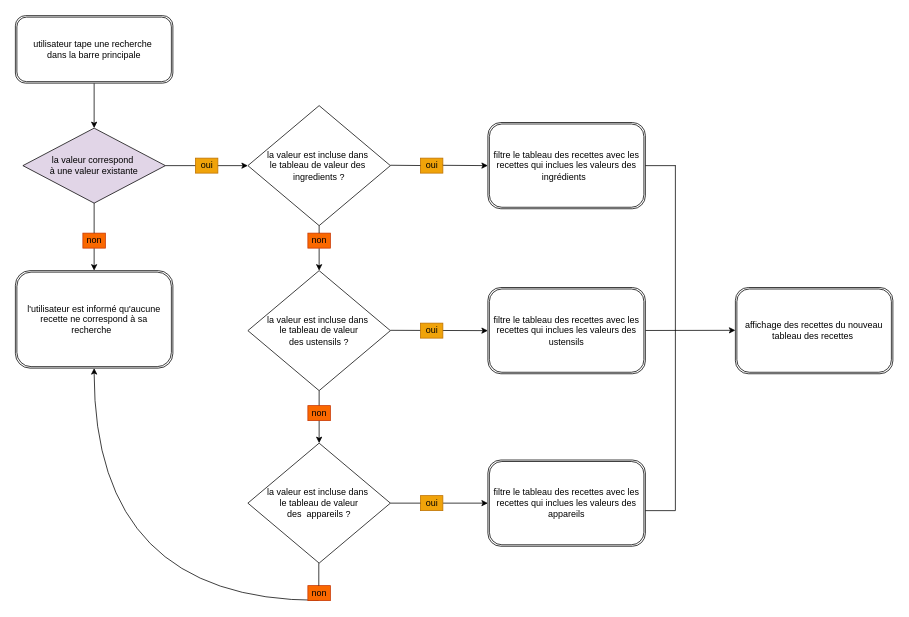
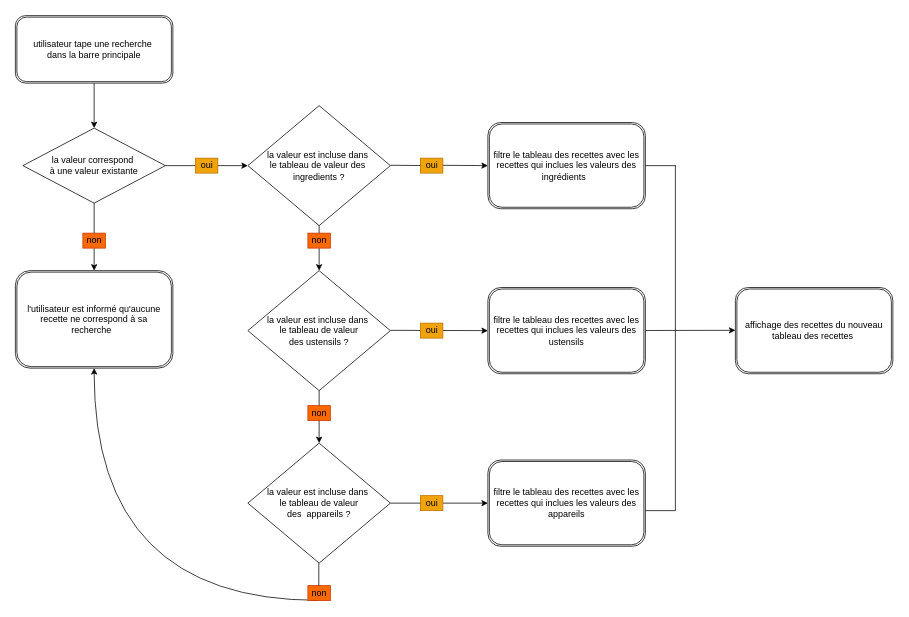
node "la valeur correspond à une valeur existante": fillcolor #e1d5e7 -> #ffffff
